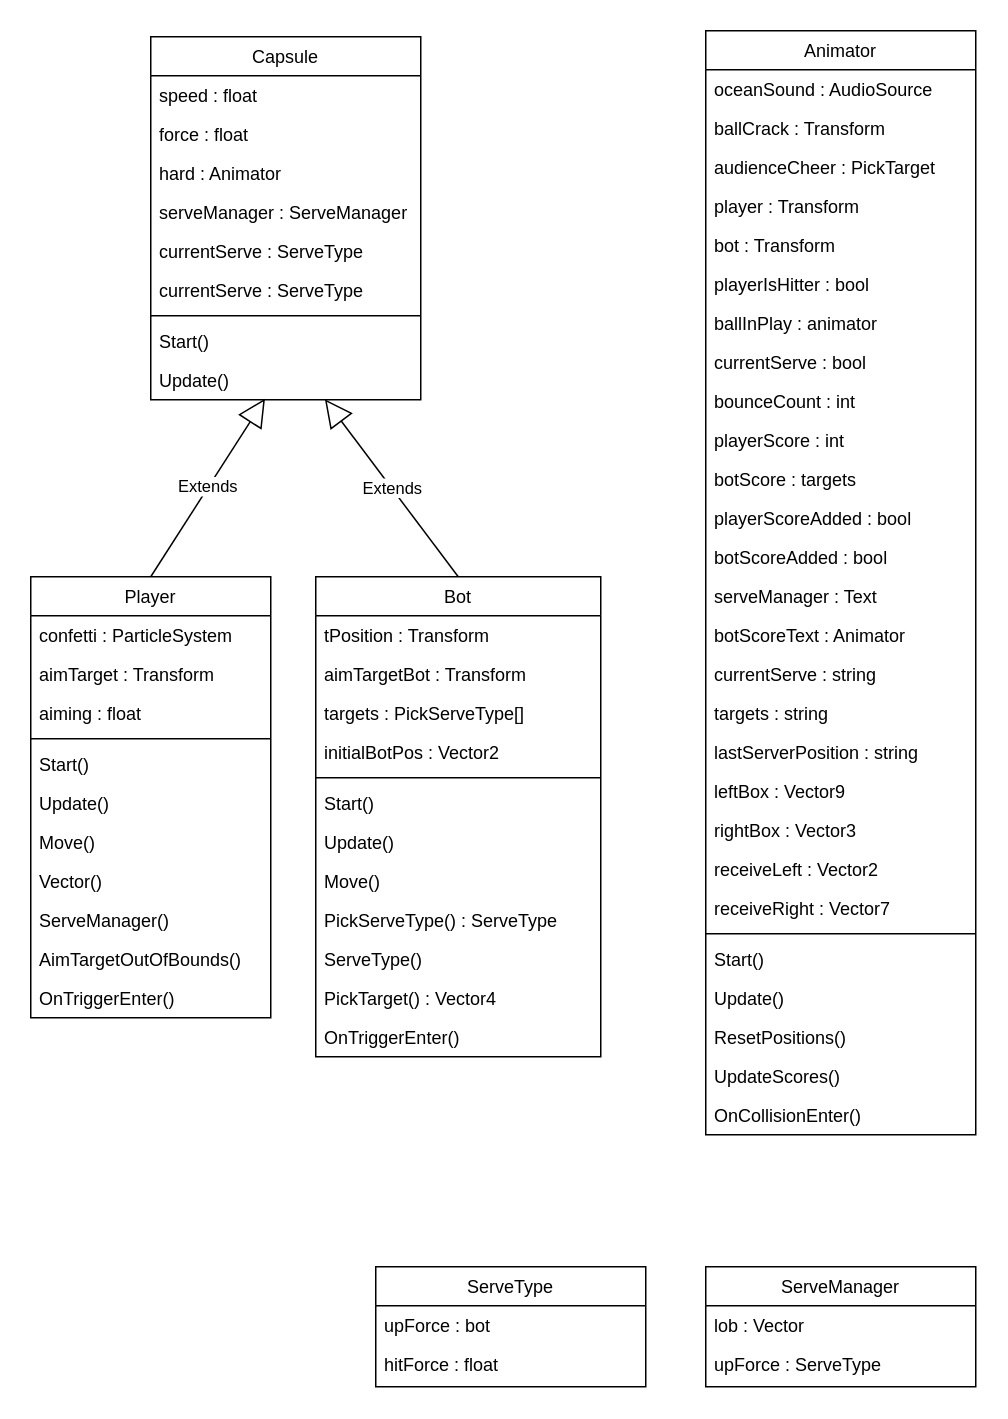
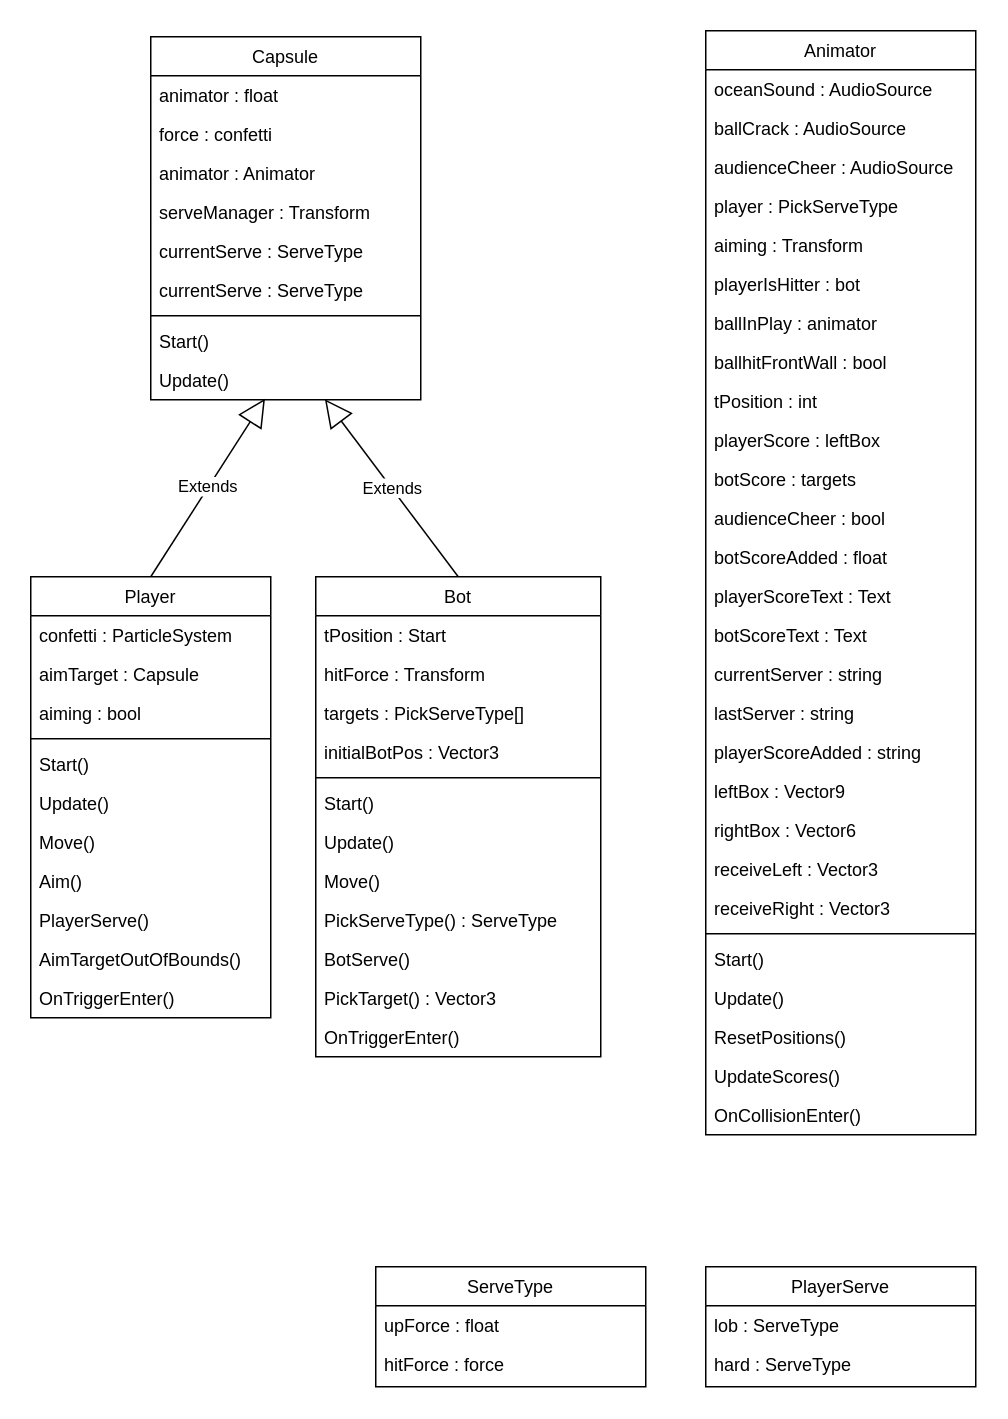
node "speed : float": label "speed : float" -> "animator : float"
node "ballCrack : Transform": label "ballCrack : Transform" -> "ballCrack : AudioSource"
node "force : float": label "force : float" -> "force : confetti"
node "audienceCheer : PickTarget": label "audienceCheer : PickTarget" -> "audienceCheer : AudioSource"
node "hard : Animator": label "hard : Animator" -> "animator : Animator"
node "player : Transform": label "player : Transform" -> "player : PickServeType"
node "serveManager : ServeManager": label "serveManager : ServeManager" -> "serveManager : Transform"
node "bot : Transform": label "bot : Transform" -> "aiming : Transform"
node "playerIsHitter : bool": label "playerIsHitter : bool" -> "playerIsHitter : bot"
node "currentServe : bool": label "currentServe : bool" -> "ballhitFrontWall : bool"
node "bounceCount : int": label "bounceCount : int" -> "tPosition : int"
node "playerScore : int": label "playerScore : int" -> "playerScore : leftBox"
node "playerScoreAdded : bool": label "playerScoreAdded : bool" -> "audienceCheer : bool"
node "botScoreAdded : bool": label "botScoreAdded : bool" -> "botScoreAdded : float"
node "serveManager : Text": label "serveManager : Text" -> "playerScoreText : Text"
node "tPosition : Transform": label "tPosition : Transform" -> "tPosition : Start"
node "botScoreText : Animator": label "botScoreText : Animator" -> "botScoreText : Text"
node "aimTarget : Transform": label "aimTarget : Transform" -> "aimTarget : Capsule"
node "aimTargetBot : Transform": label "aimTargetBot : Transform" -> "hitForce : Transform"
node "currentServe : string": label "currentServe : string" -> "currentServer : string"
node "aiming : float": label "aiming : float" -> "aiming : bool"
node "targets : string": label "targets : string" -> "lastServer : string"
node "initialBotPos : Vector2": label "initialBotPos : Vector2" -> "initialBotPos : Vector3"
node "lastServerPosition : string": label "lastServerPosition : string" -> "playerScoreAdded : string"
node "rightBox : Vector3": label "rightBox : Vector3" -> "rightBox : Vector6"
node "receiveLeft : Vector2": label "receiveLeft : Vector2" -> "receiveLeft : Vector3"
node "Vector()": label "Vector()" -> "Aim()"
node "receiveRight : Vector7": label "receiveRight : Vector7" -> "receiveRight : Vector3"
node "ServeManager()": label "ServeManager()" -> "PlayerServe()"
node "ServeType()": label "ServeType()" -> "BotServe()"
node "PickTarget() : Vector4": label "PickTarget() : Vector4" -> "PickTarget() : Vector3"
node "ServeManager": label "ServeManager" -> "PlayerServe"
node "upForce : bot": label "upForce : bot" -> "upForce : float"
node "lob : Vector": label "lob : Vector" -> "lob : ServeType"
node "hitForce : float": label "hitForce : float" -> "hitForce : force"
node "upForce : ServeType": label "upForce : ServeType" -> "hard : ServeType"
